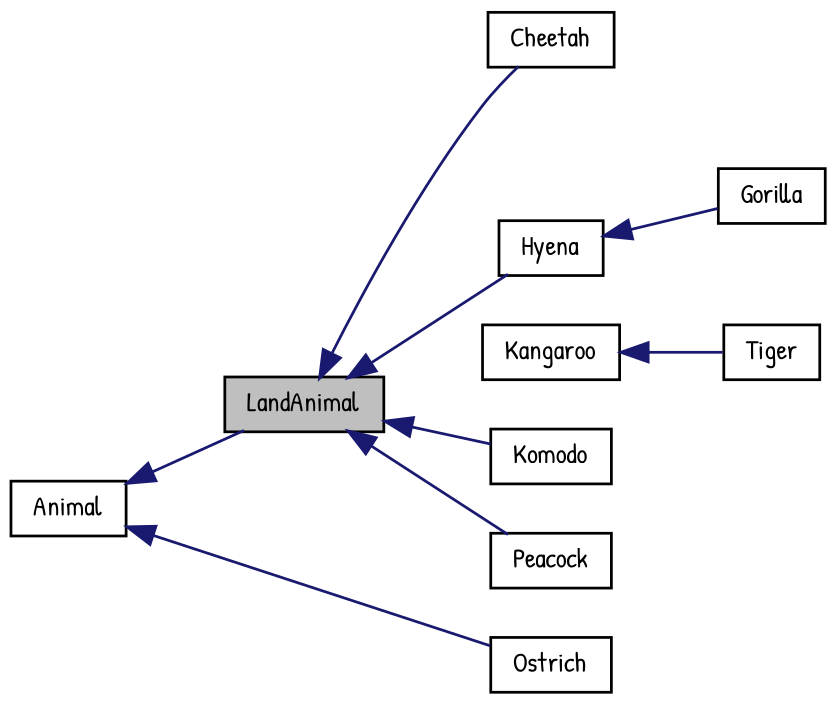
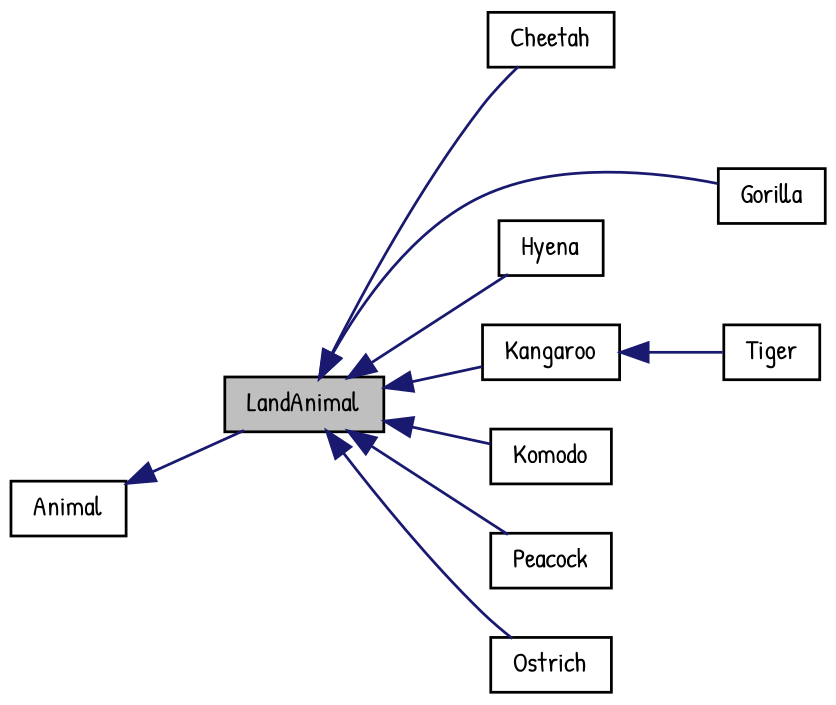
edge "Gorilla" -> "Hyena": now "Gorilla" -> "LandAnimal"
edge "Kangaroo" -> "LandAnimal": added
edge "Ostrich" -> "Animal": now "Ostrich" -> "LandAnimal"
